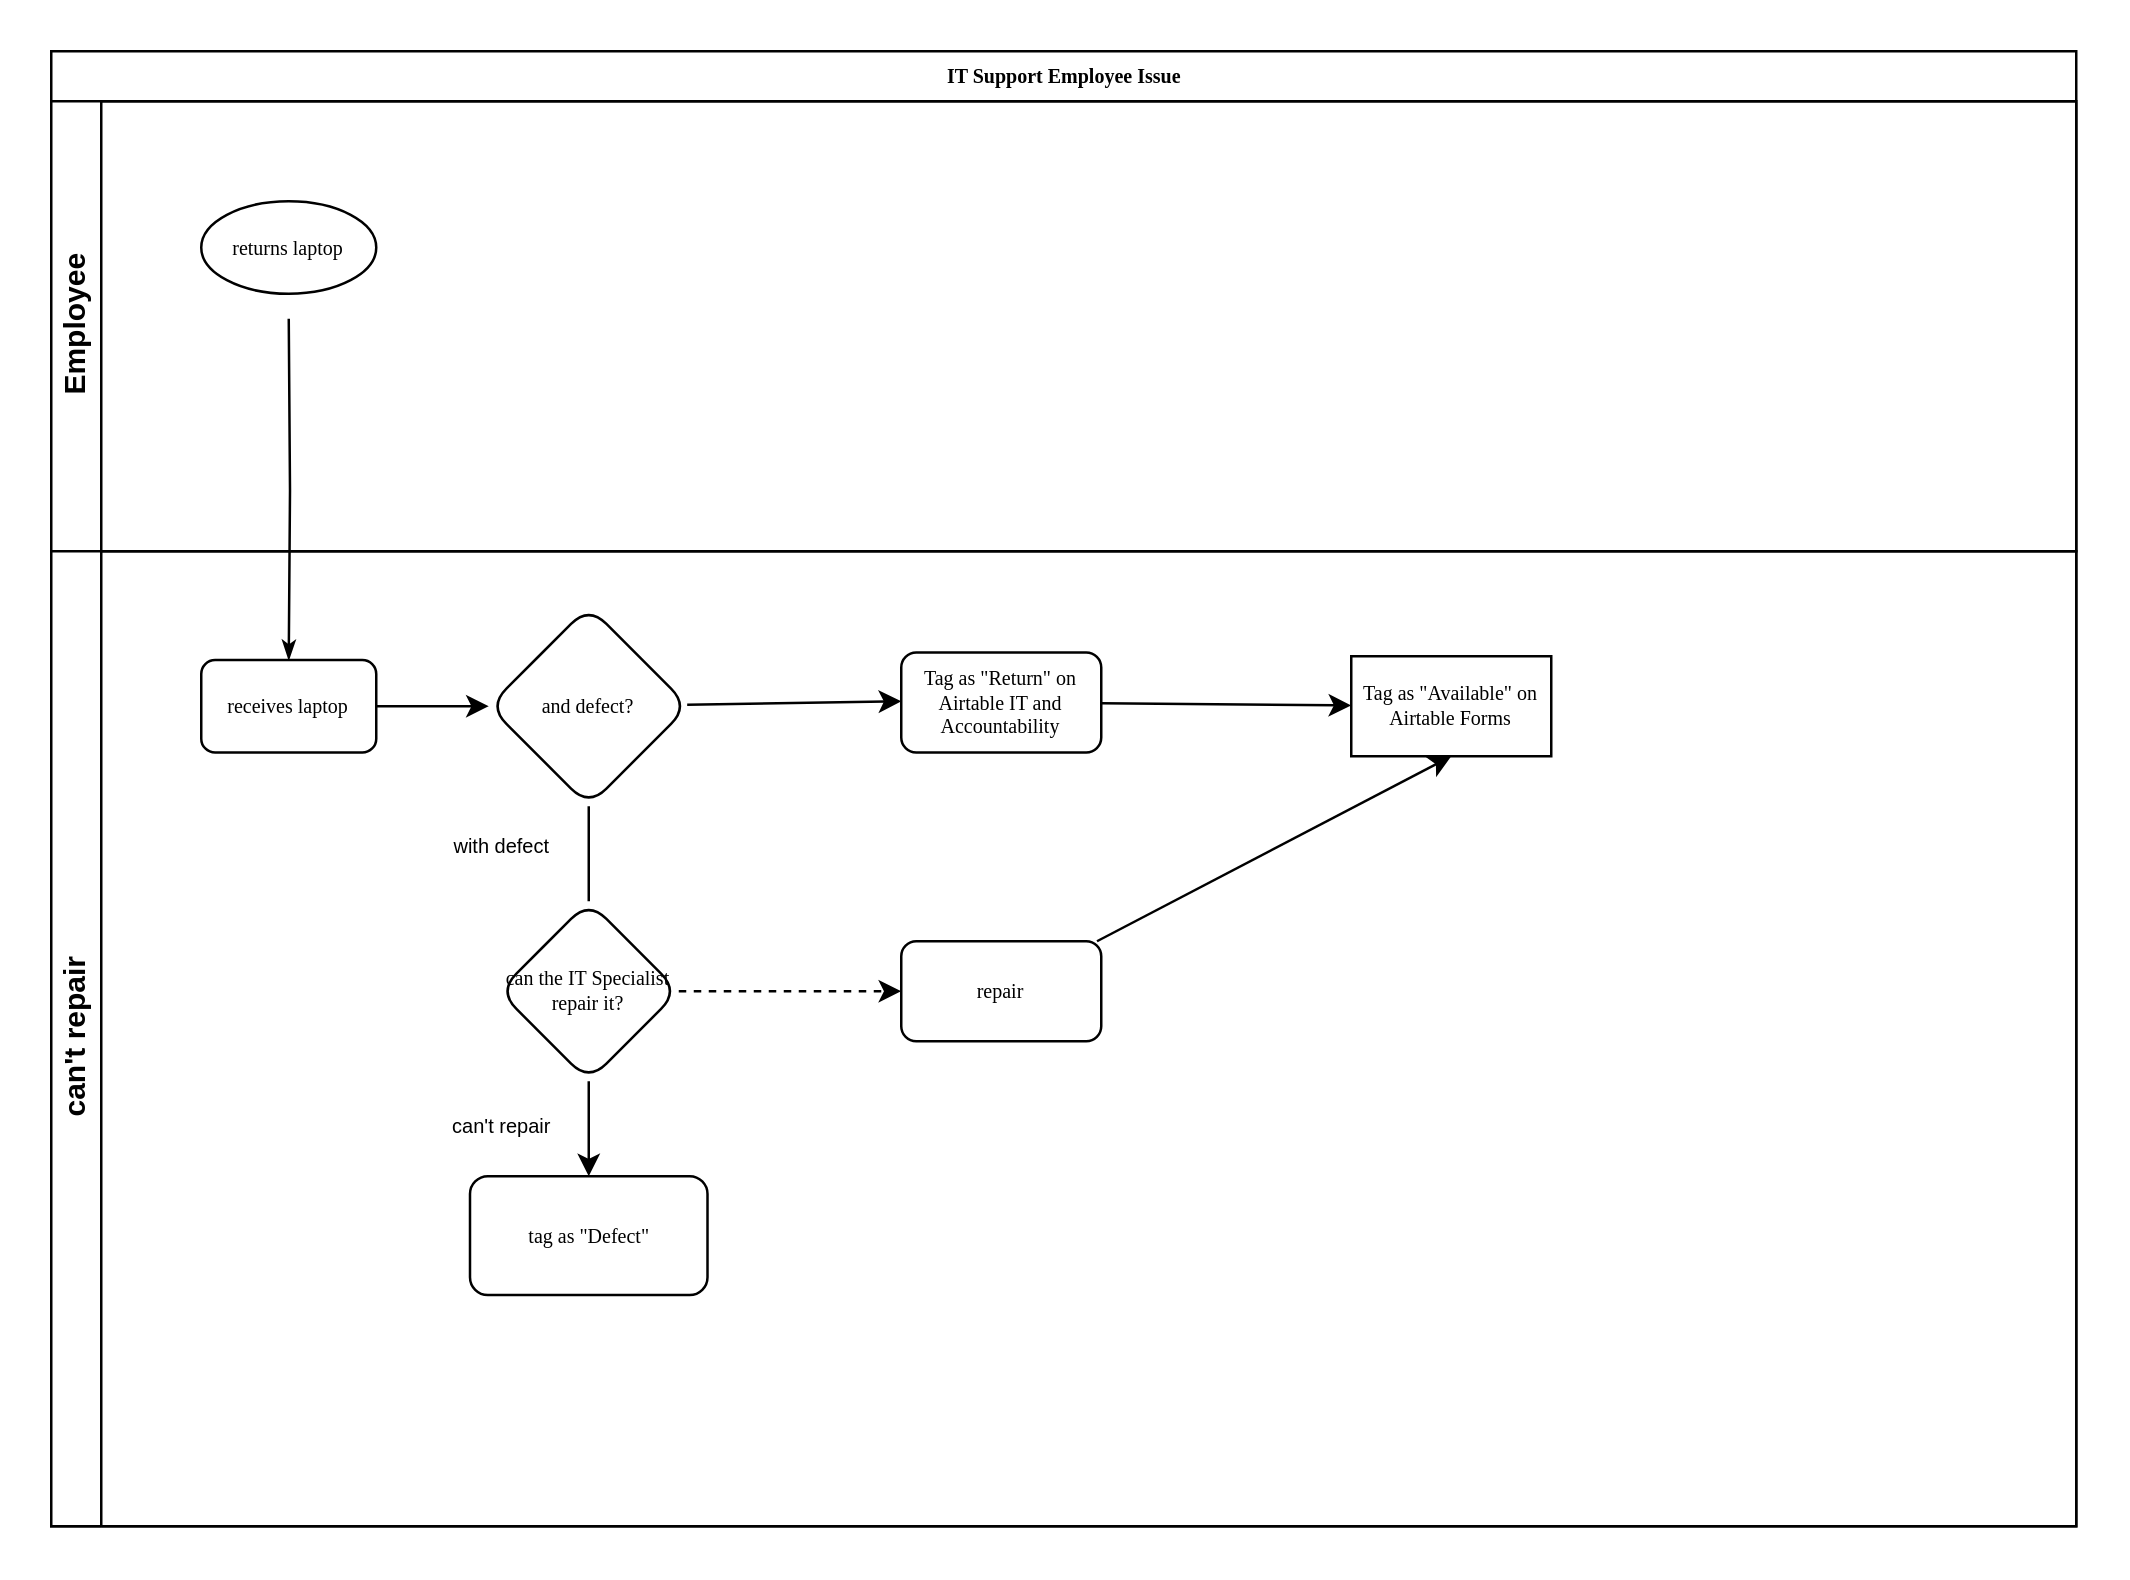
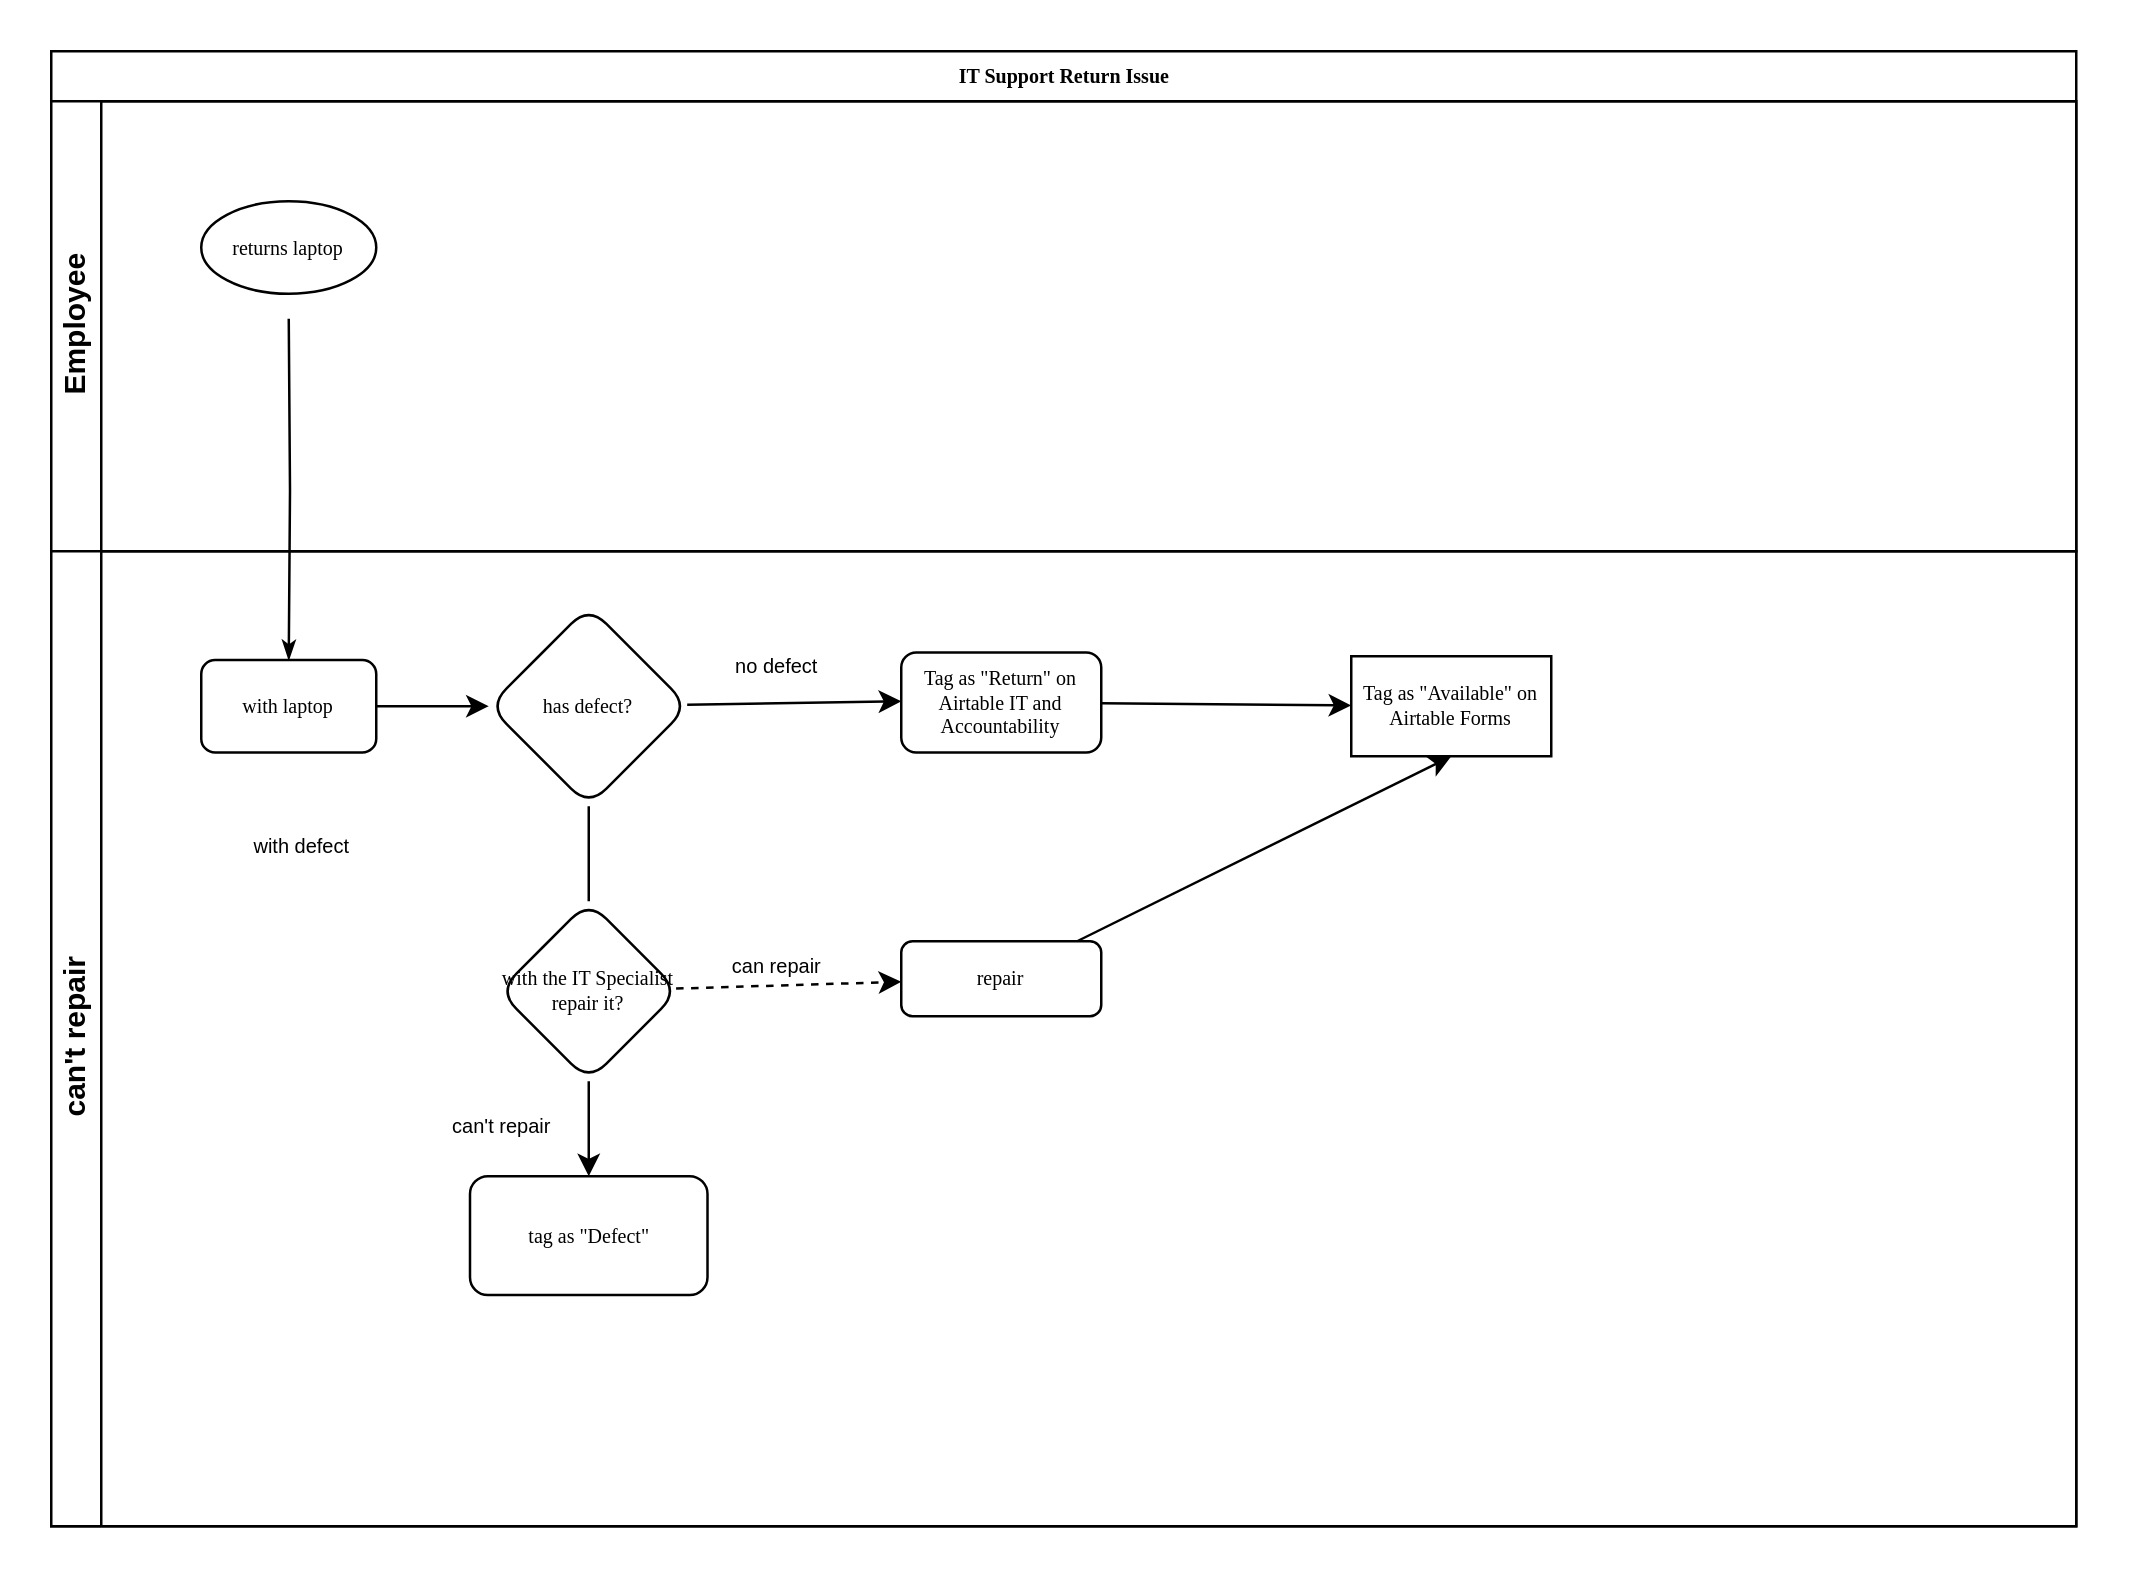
node "IT Support Employee Issue": label "IT Support Employee Issue" -> "IT Support Return Issue"
node "no defect": added
node "receives laptop": label "receives laptop" -> "with laptop"
node "and defect?": label "and defect?" -> "has defect?"
node "with defect": moved (501, 844) -> (301, 844)
node "can repair": added
node "can the IT Specialist repair it?": label "can the IT Specialist repair it?" -> "with the IT Specialist repair it?"
node "repair": size 200x100 -> 200x75
